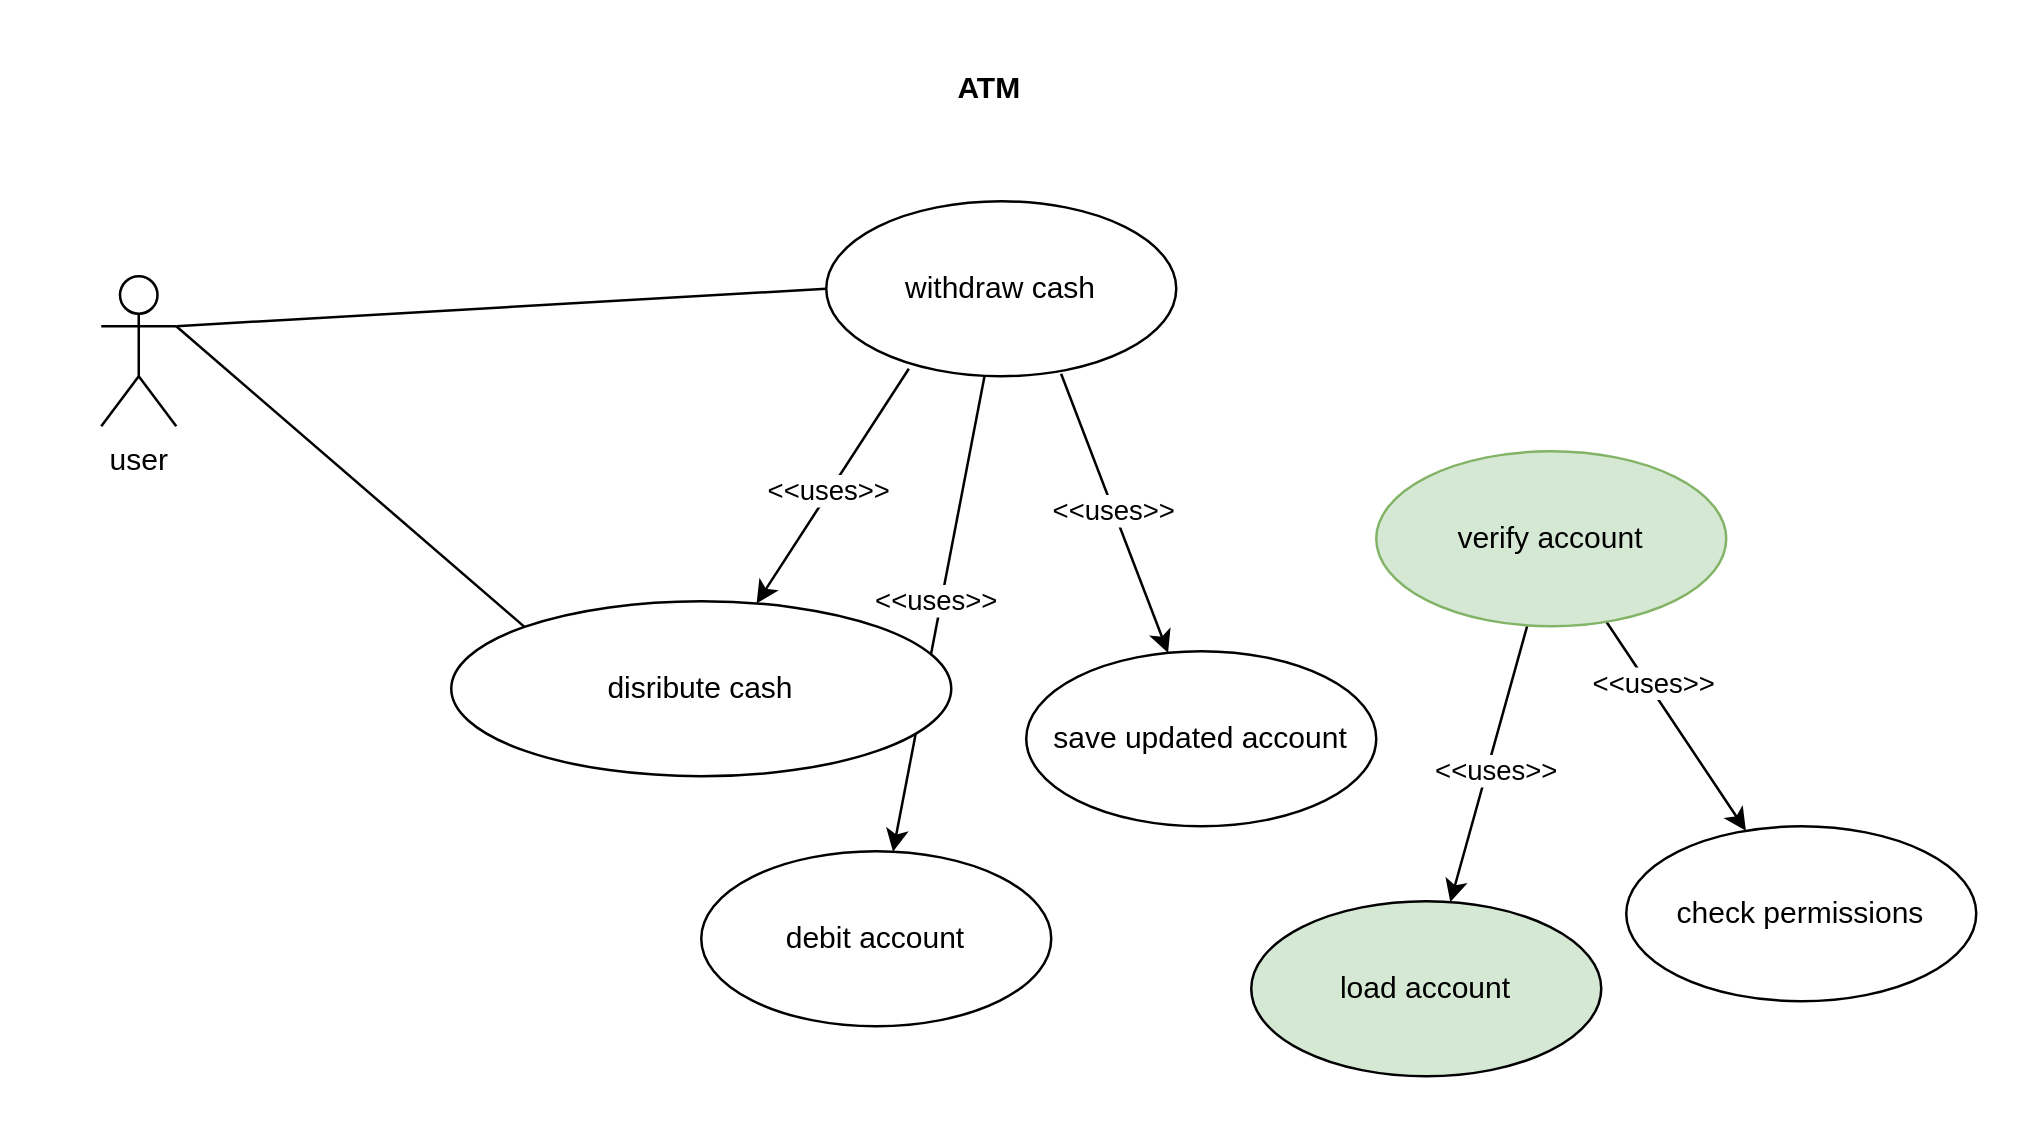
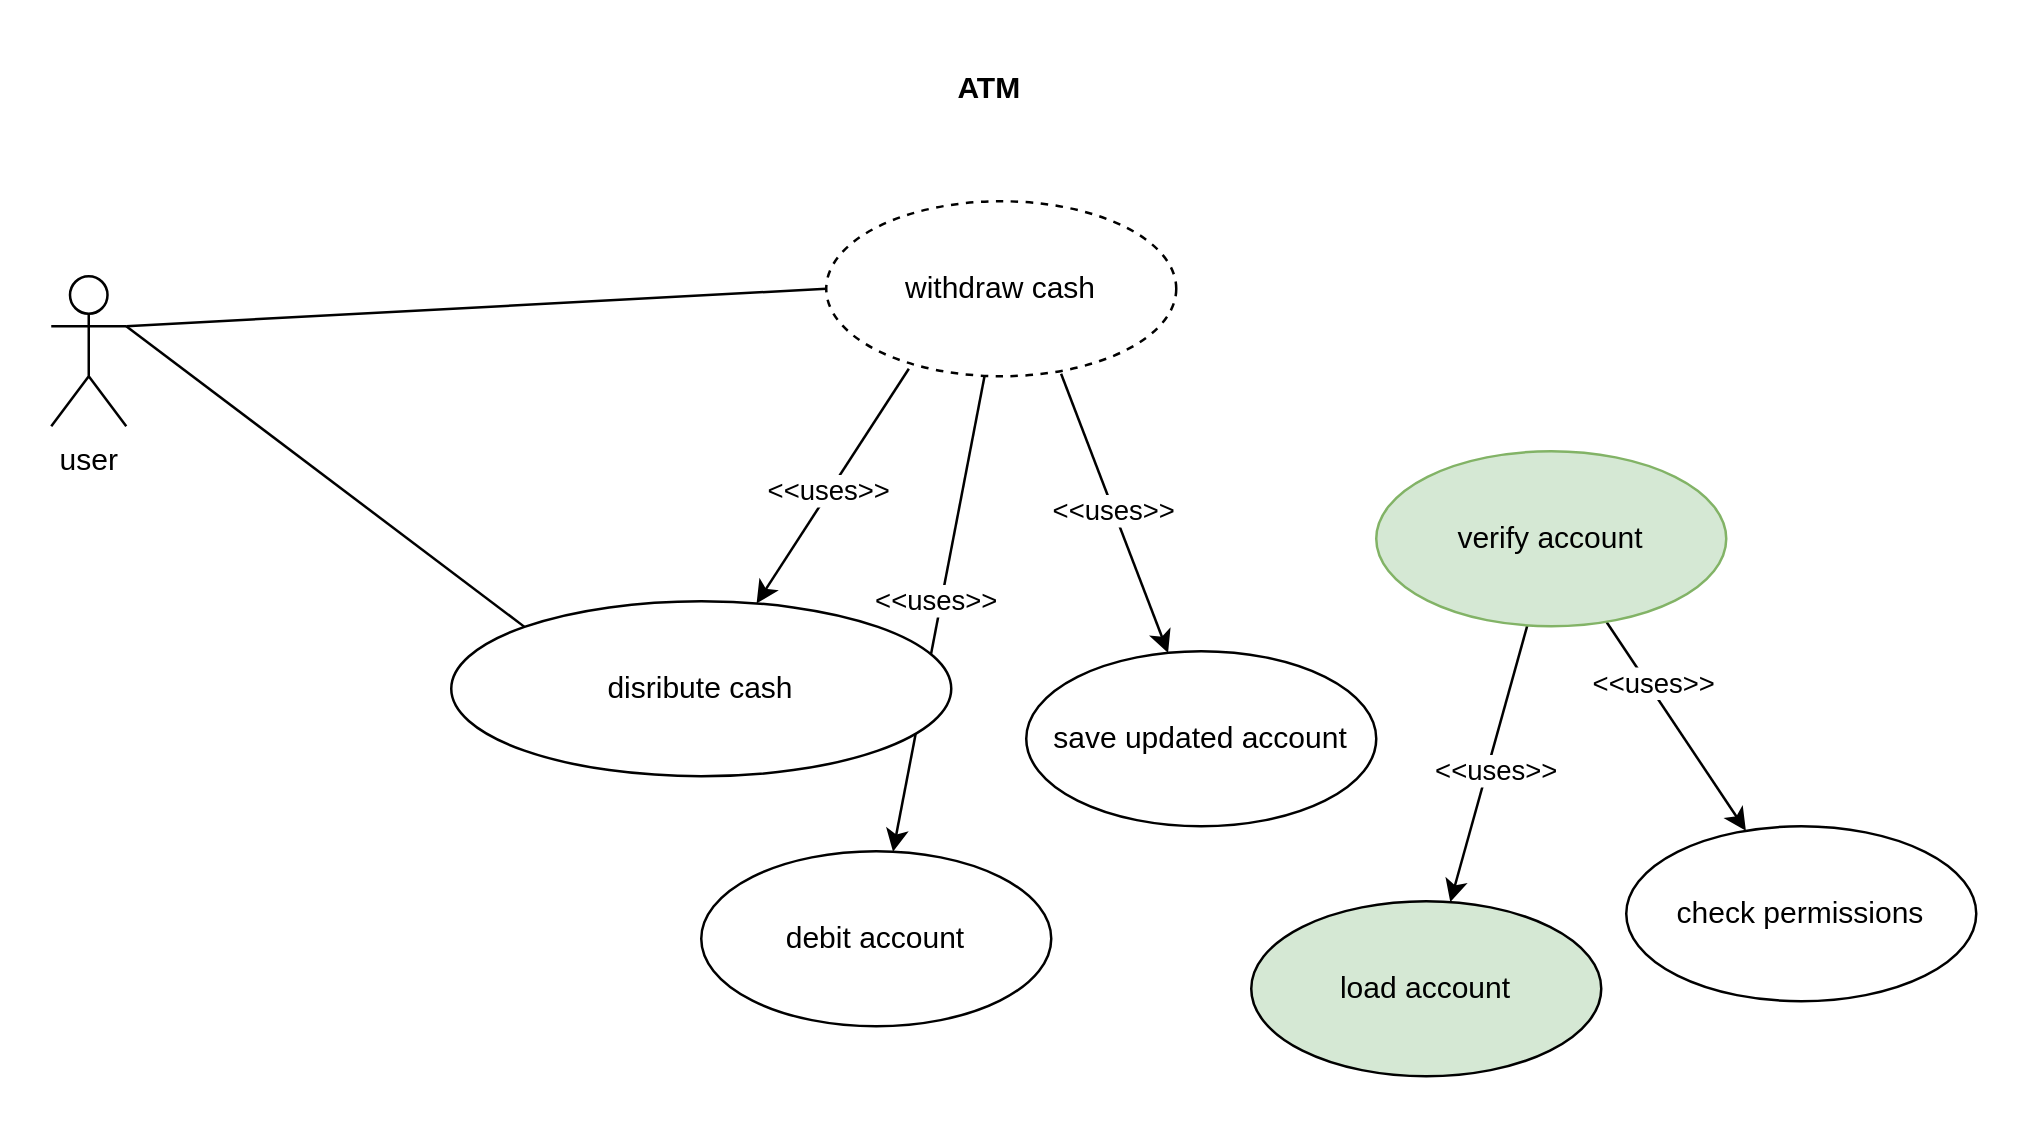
node "withdraw cash": style solid -> dashed
node "user": moved (139, 351) -> (89, 351)
